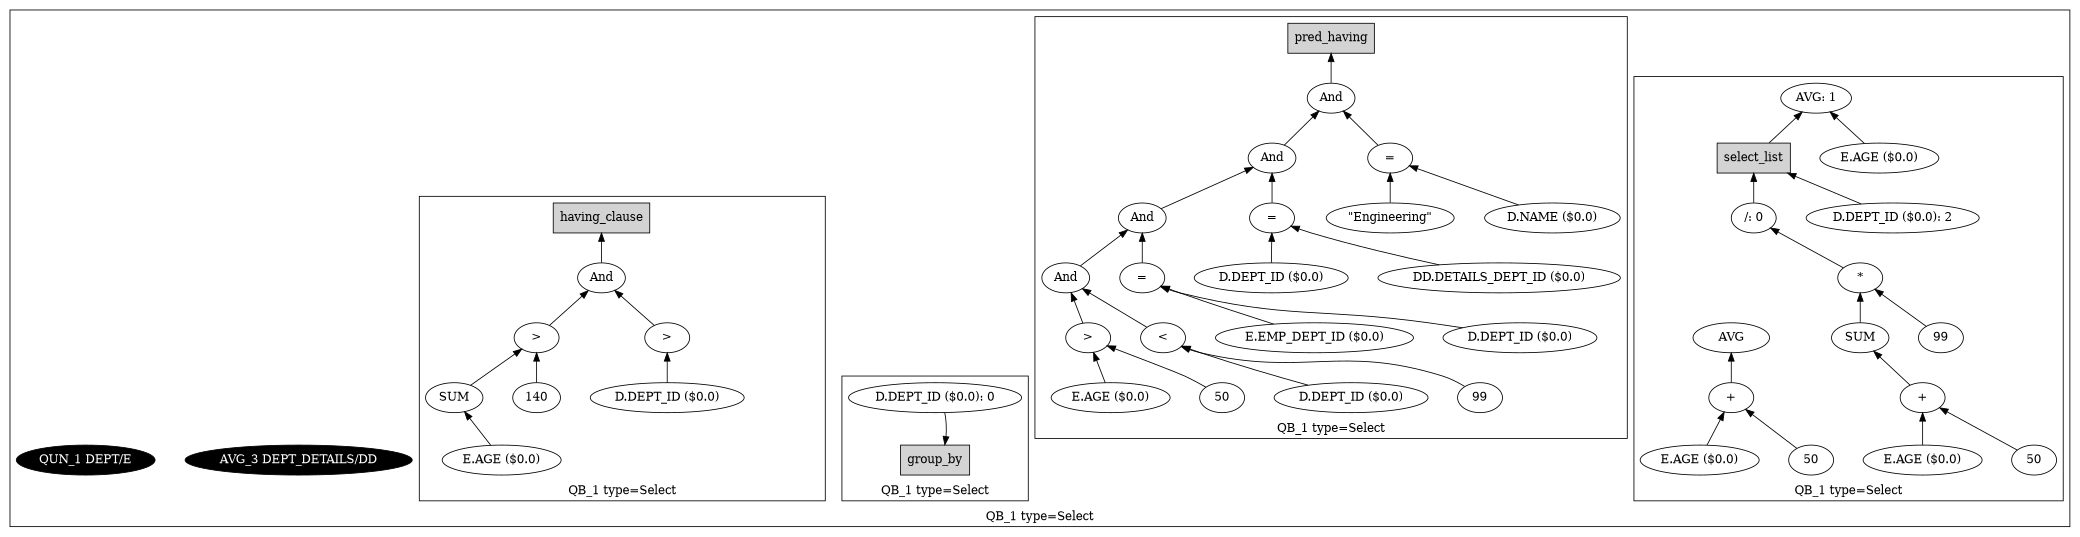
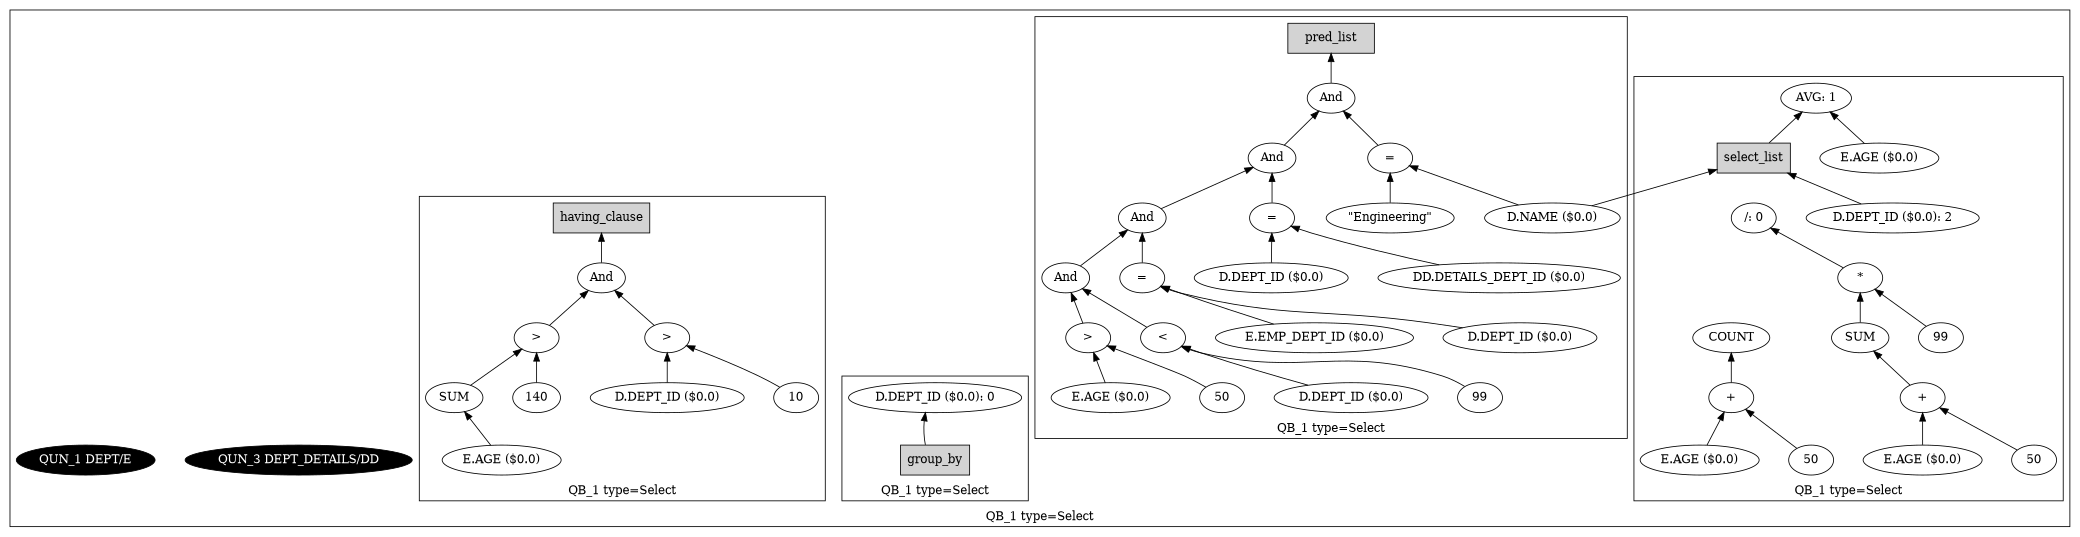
node "pred_having": label "pred_having" -> "pred_list"
edge "/: 0" -> "select_list": now "D.NAME ($0.0)" -> "select_list"
node "AVG": label "AVG" -> "COUNT"
node "10": added
edge "D.DEPT_ID ($0.0): 0" -> "group_by": reversed
node "AVG_3 DEPT_DETAILS/DD": label "AVG_3 DEPT_DETAILS/DD" -> "QUN_3 DEPT_DETAILS/DD"
